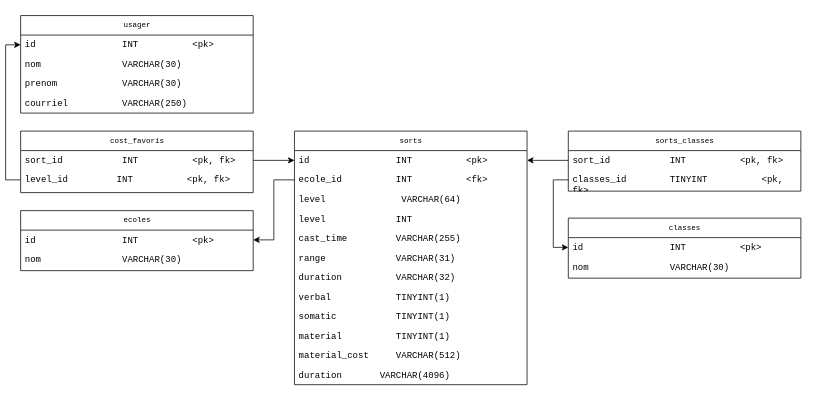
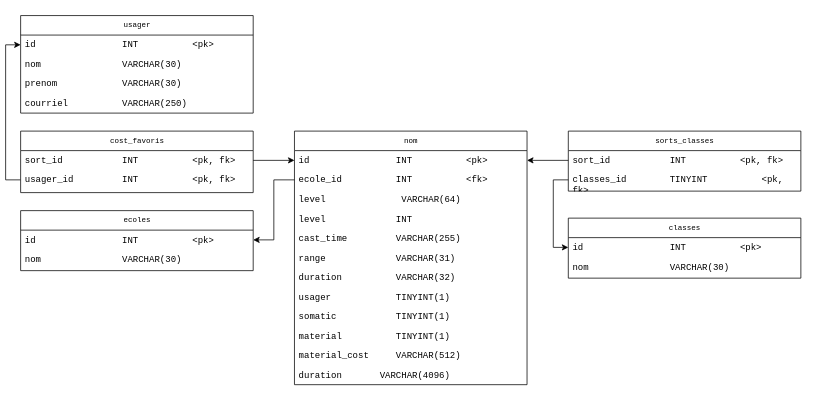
node "sorts": label "sorts" -> "nom"
node "level_id INT <pk, fk>": label "level_id INT <pk, fk>" -> "usager_id INT <pk, fk>"
node "verbal TINYINT(1)": label "verbal TINYINT(1)" -> "usager TINYINT(1)"
